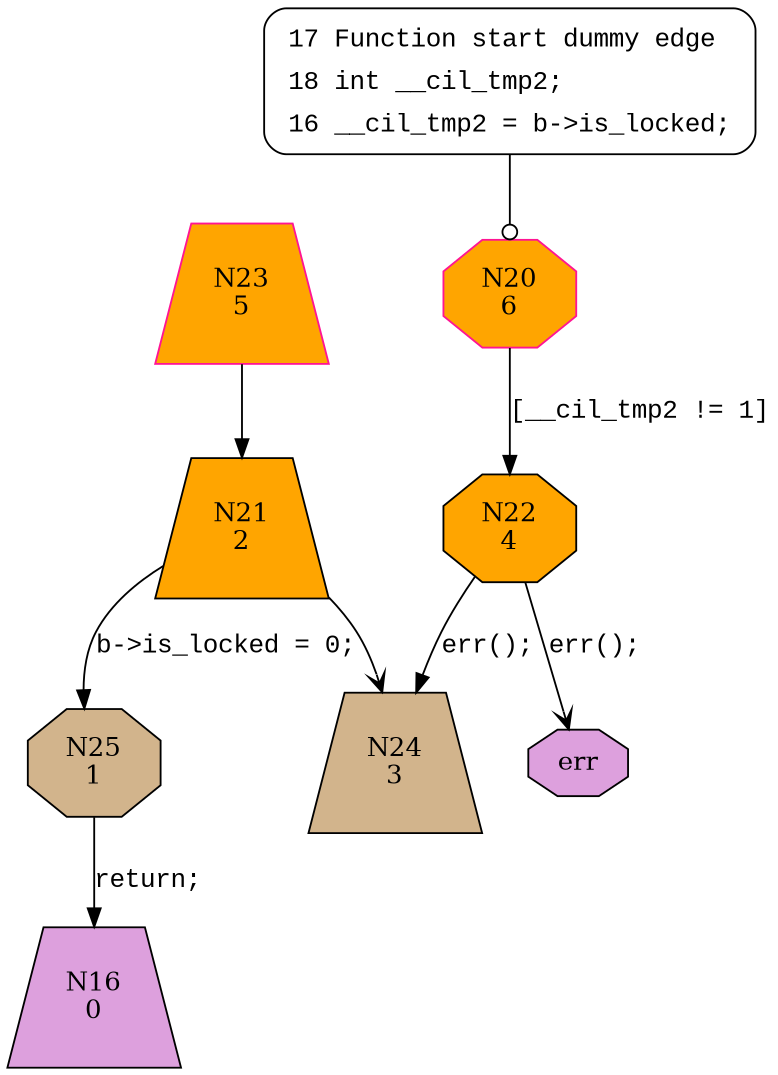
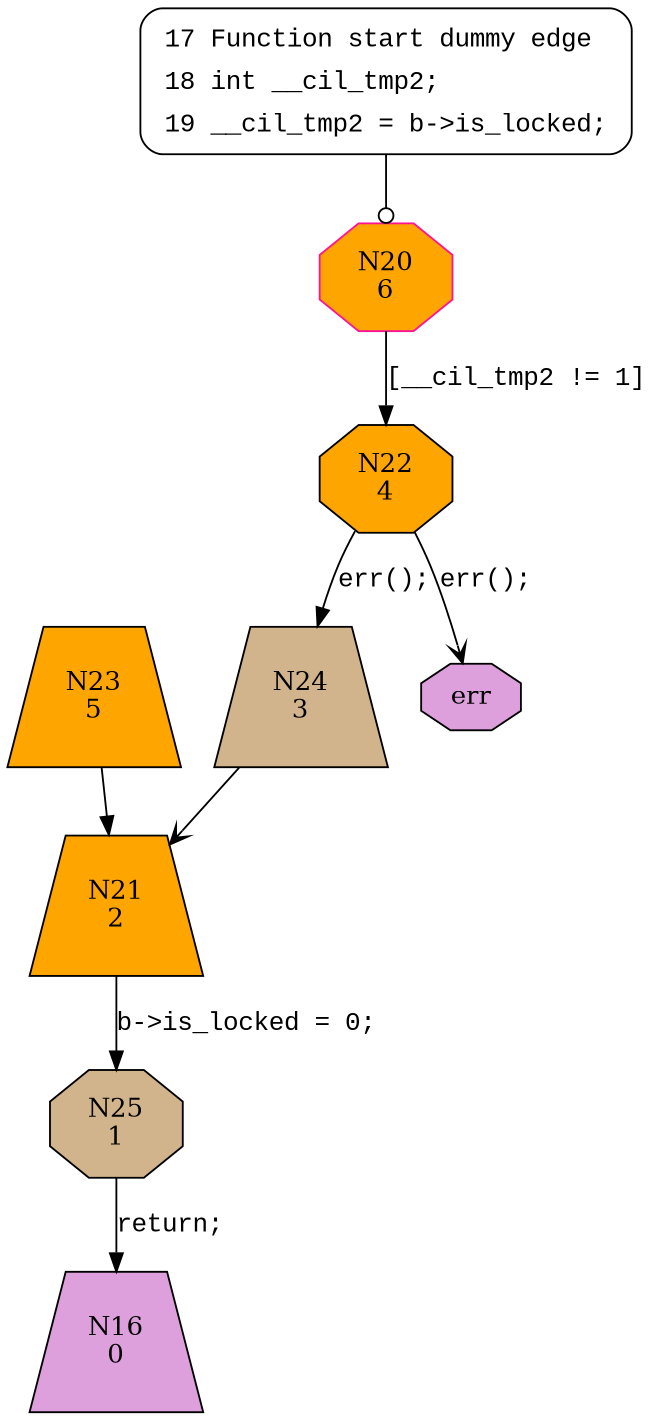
node "17": text "16" -> "19"
node "N23 5": color deeppink -> black
edge "N21 2" -> "N24 3": reversed
